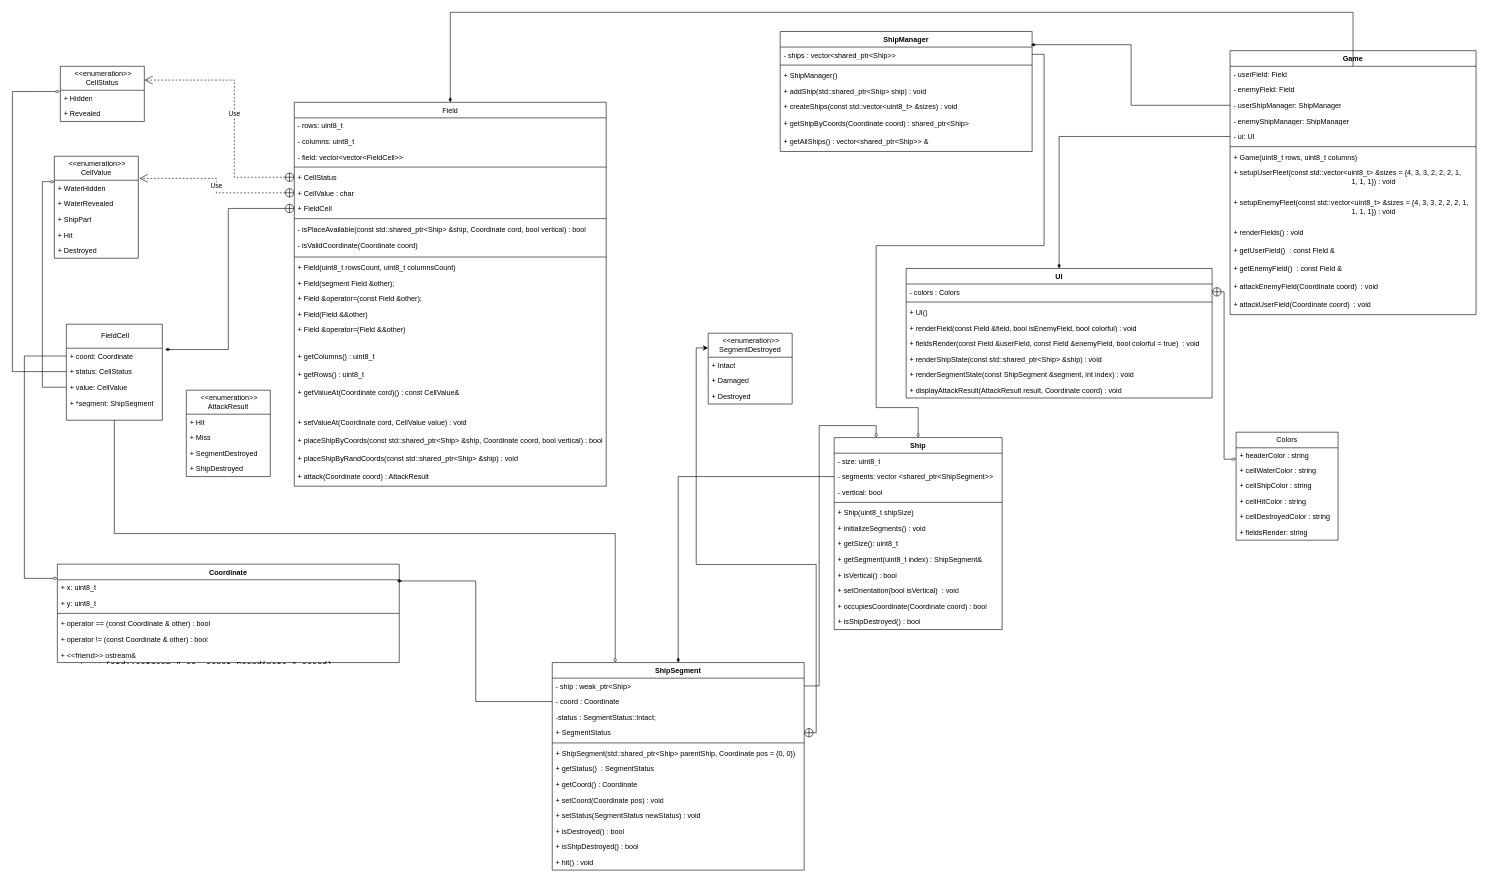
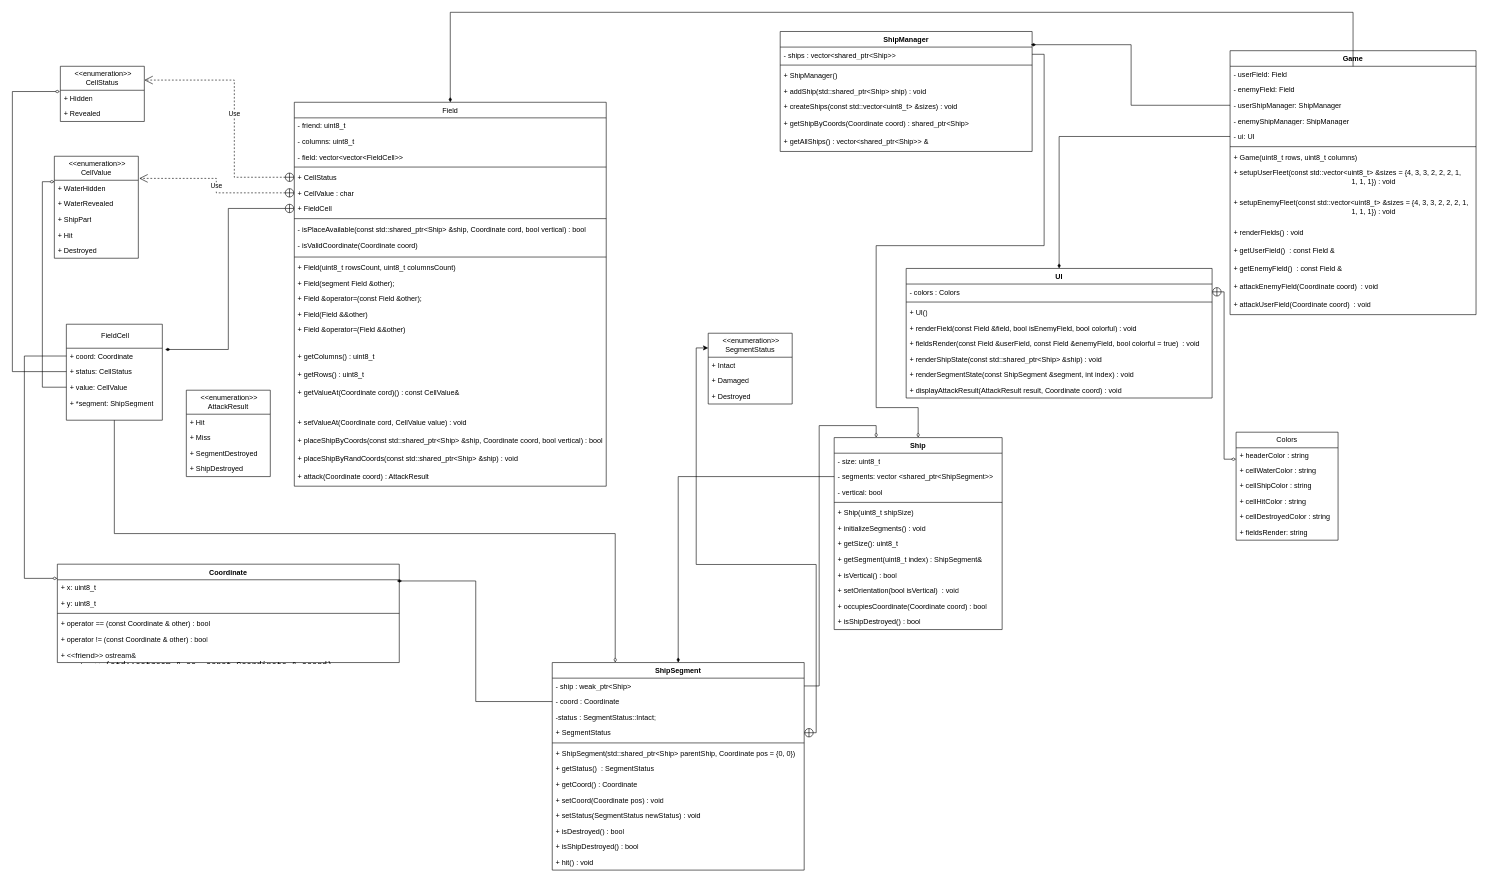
node "- rows: uint8_t": label "- rows: uint8_t" -> "- friend: uint8_t"
node "<<enumeration>> SegmentDestroyed": label "<<enumeration>> SegmentDestroyed" -> "<<enumeration>> SegmentStatus"
